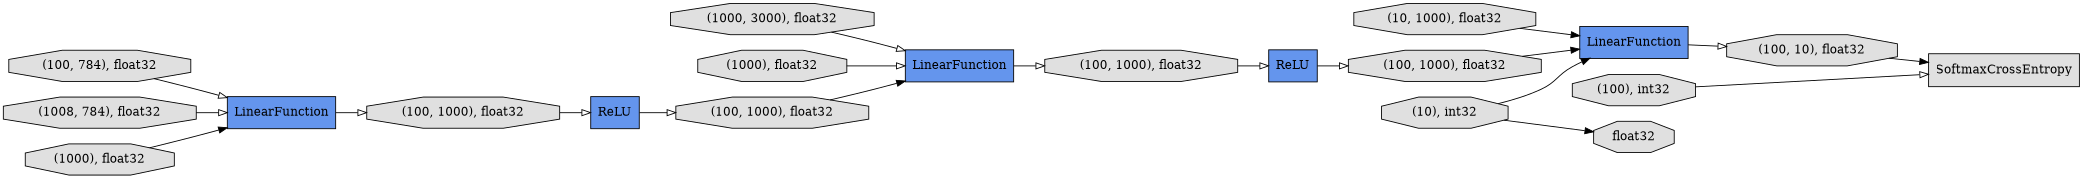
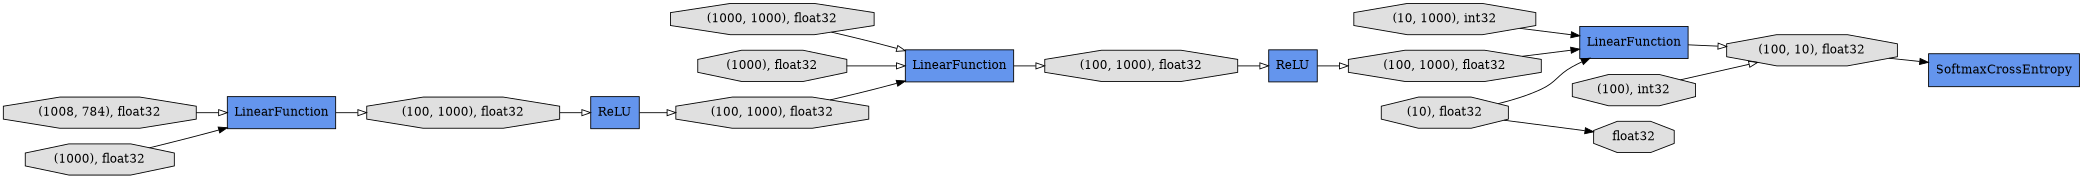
node "(1000, 3000), float32": label "(1000, 3000), float32" -> "(1000, 1000), float32"
node "(10, 1000), float32": label "(10, 1000), float32" -> "(10, 1000), int32"
node "(100, 784), float32": removed
node "SoftmaxCrossEntropy": fillcolor #e0e0e0 -> #6495ed
edge "(100), int32" -> "SoftmaxCrossEntropy": now "(100), int32" -> "(100, 10), float32"
node "(10), int32": label "(10), int32" -> "(10), float32"
